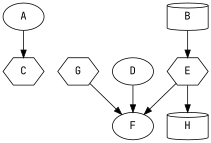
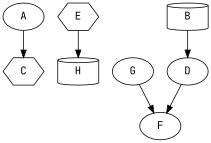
edge "B" -> "E": now "B" -> "D"
node "G": shape hexagon -> ellipse
edge "E" -> "F": removed
